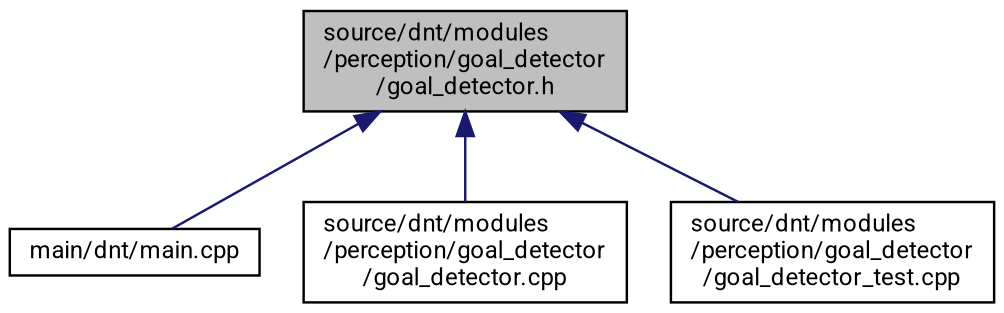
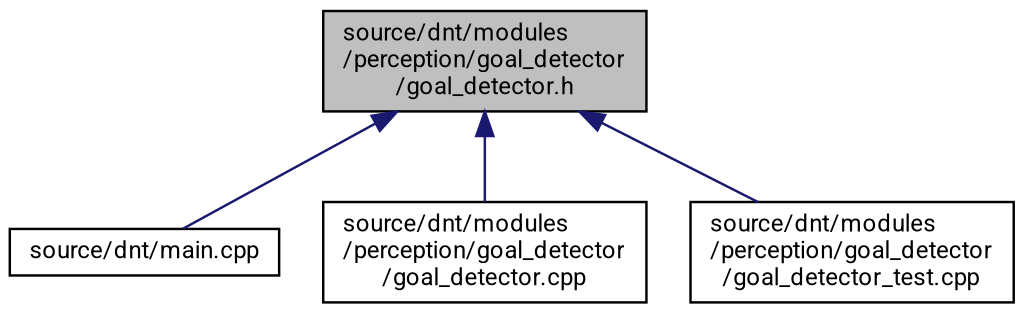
node "main/dnt/main.cpp": label "main/dnt/main.cpp" -> "source/dnt/main.cpp"
